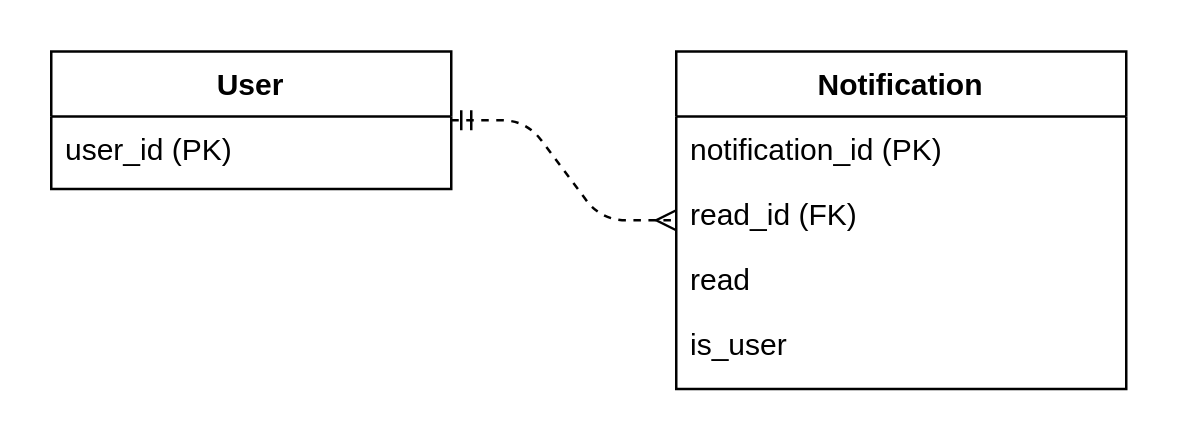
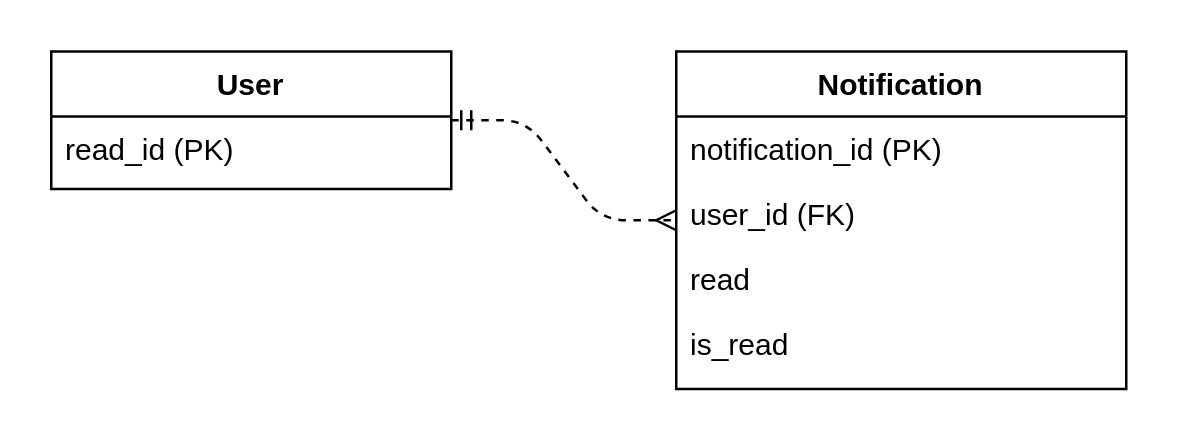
node "user_id (PK)": label "user_id (PK)" -> "read_id (PK)"
node "read_id (FK)": label "read_id (FK)" -> "user_id (FK)"
node "is_user": label "is_user" -> "is_read"
